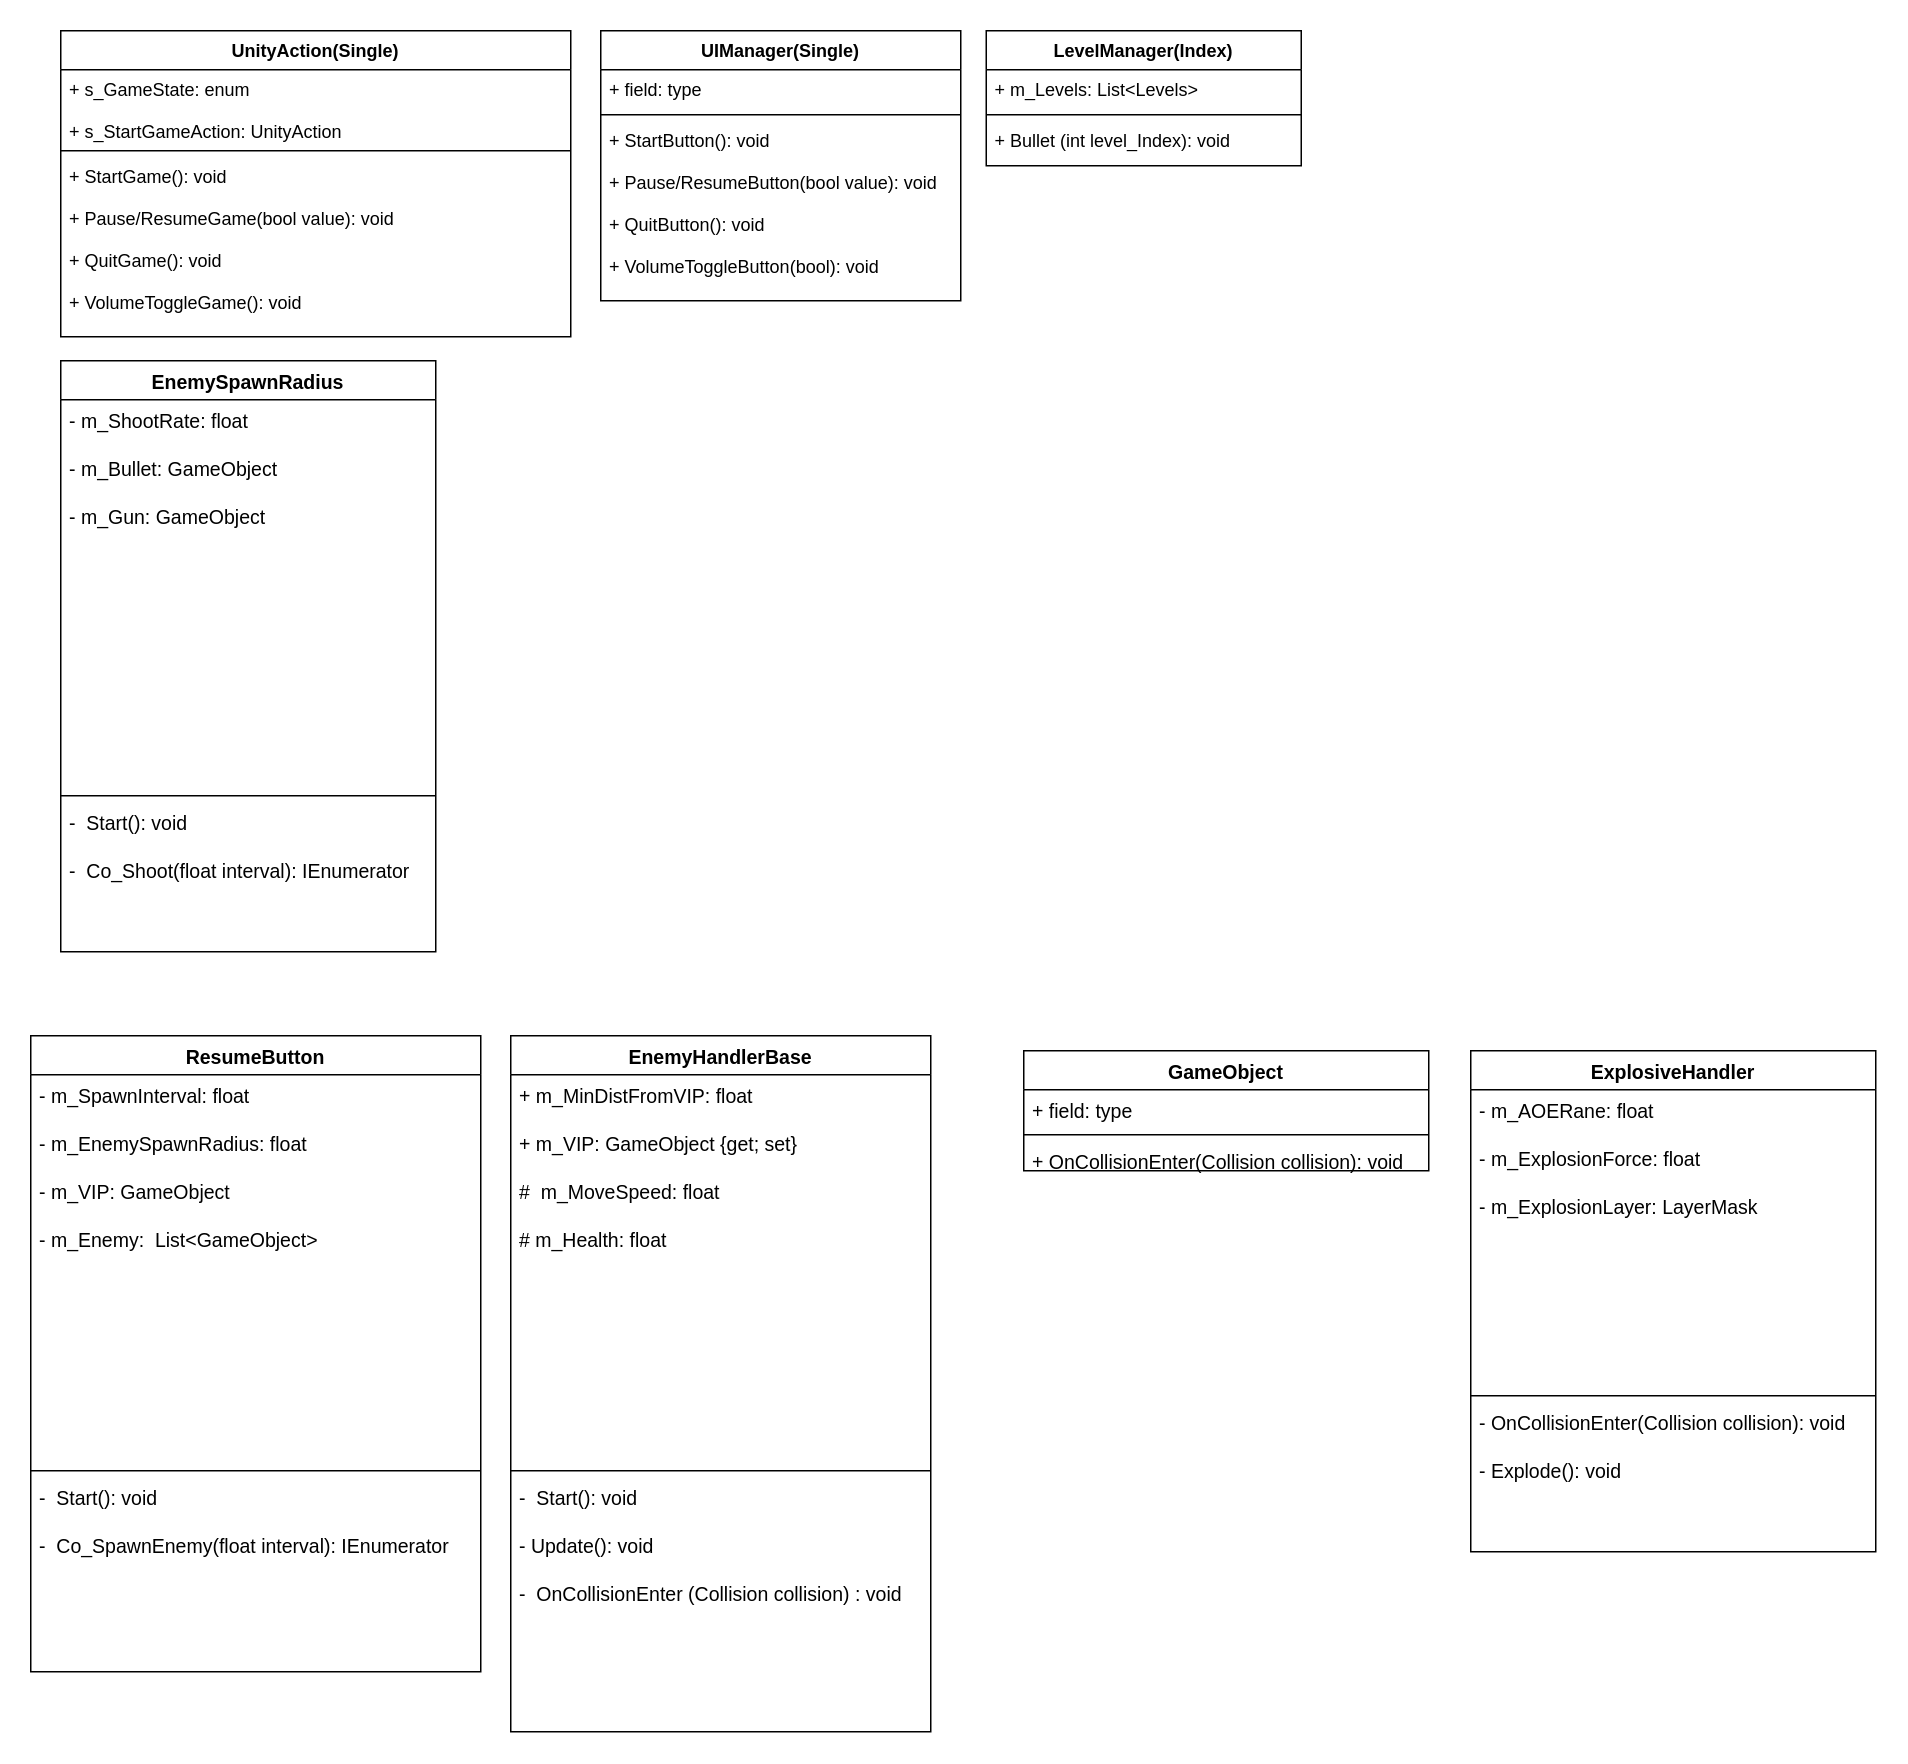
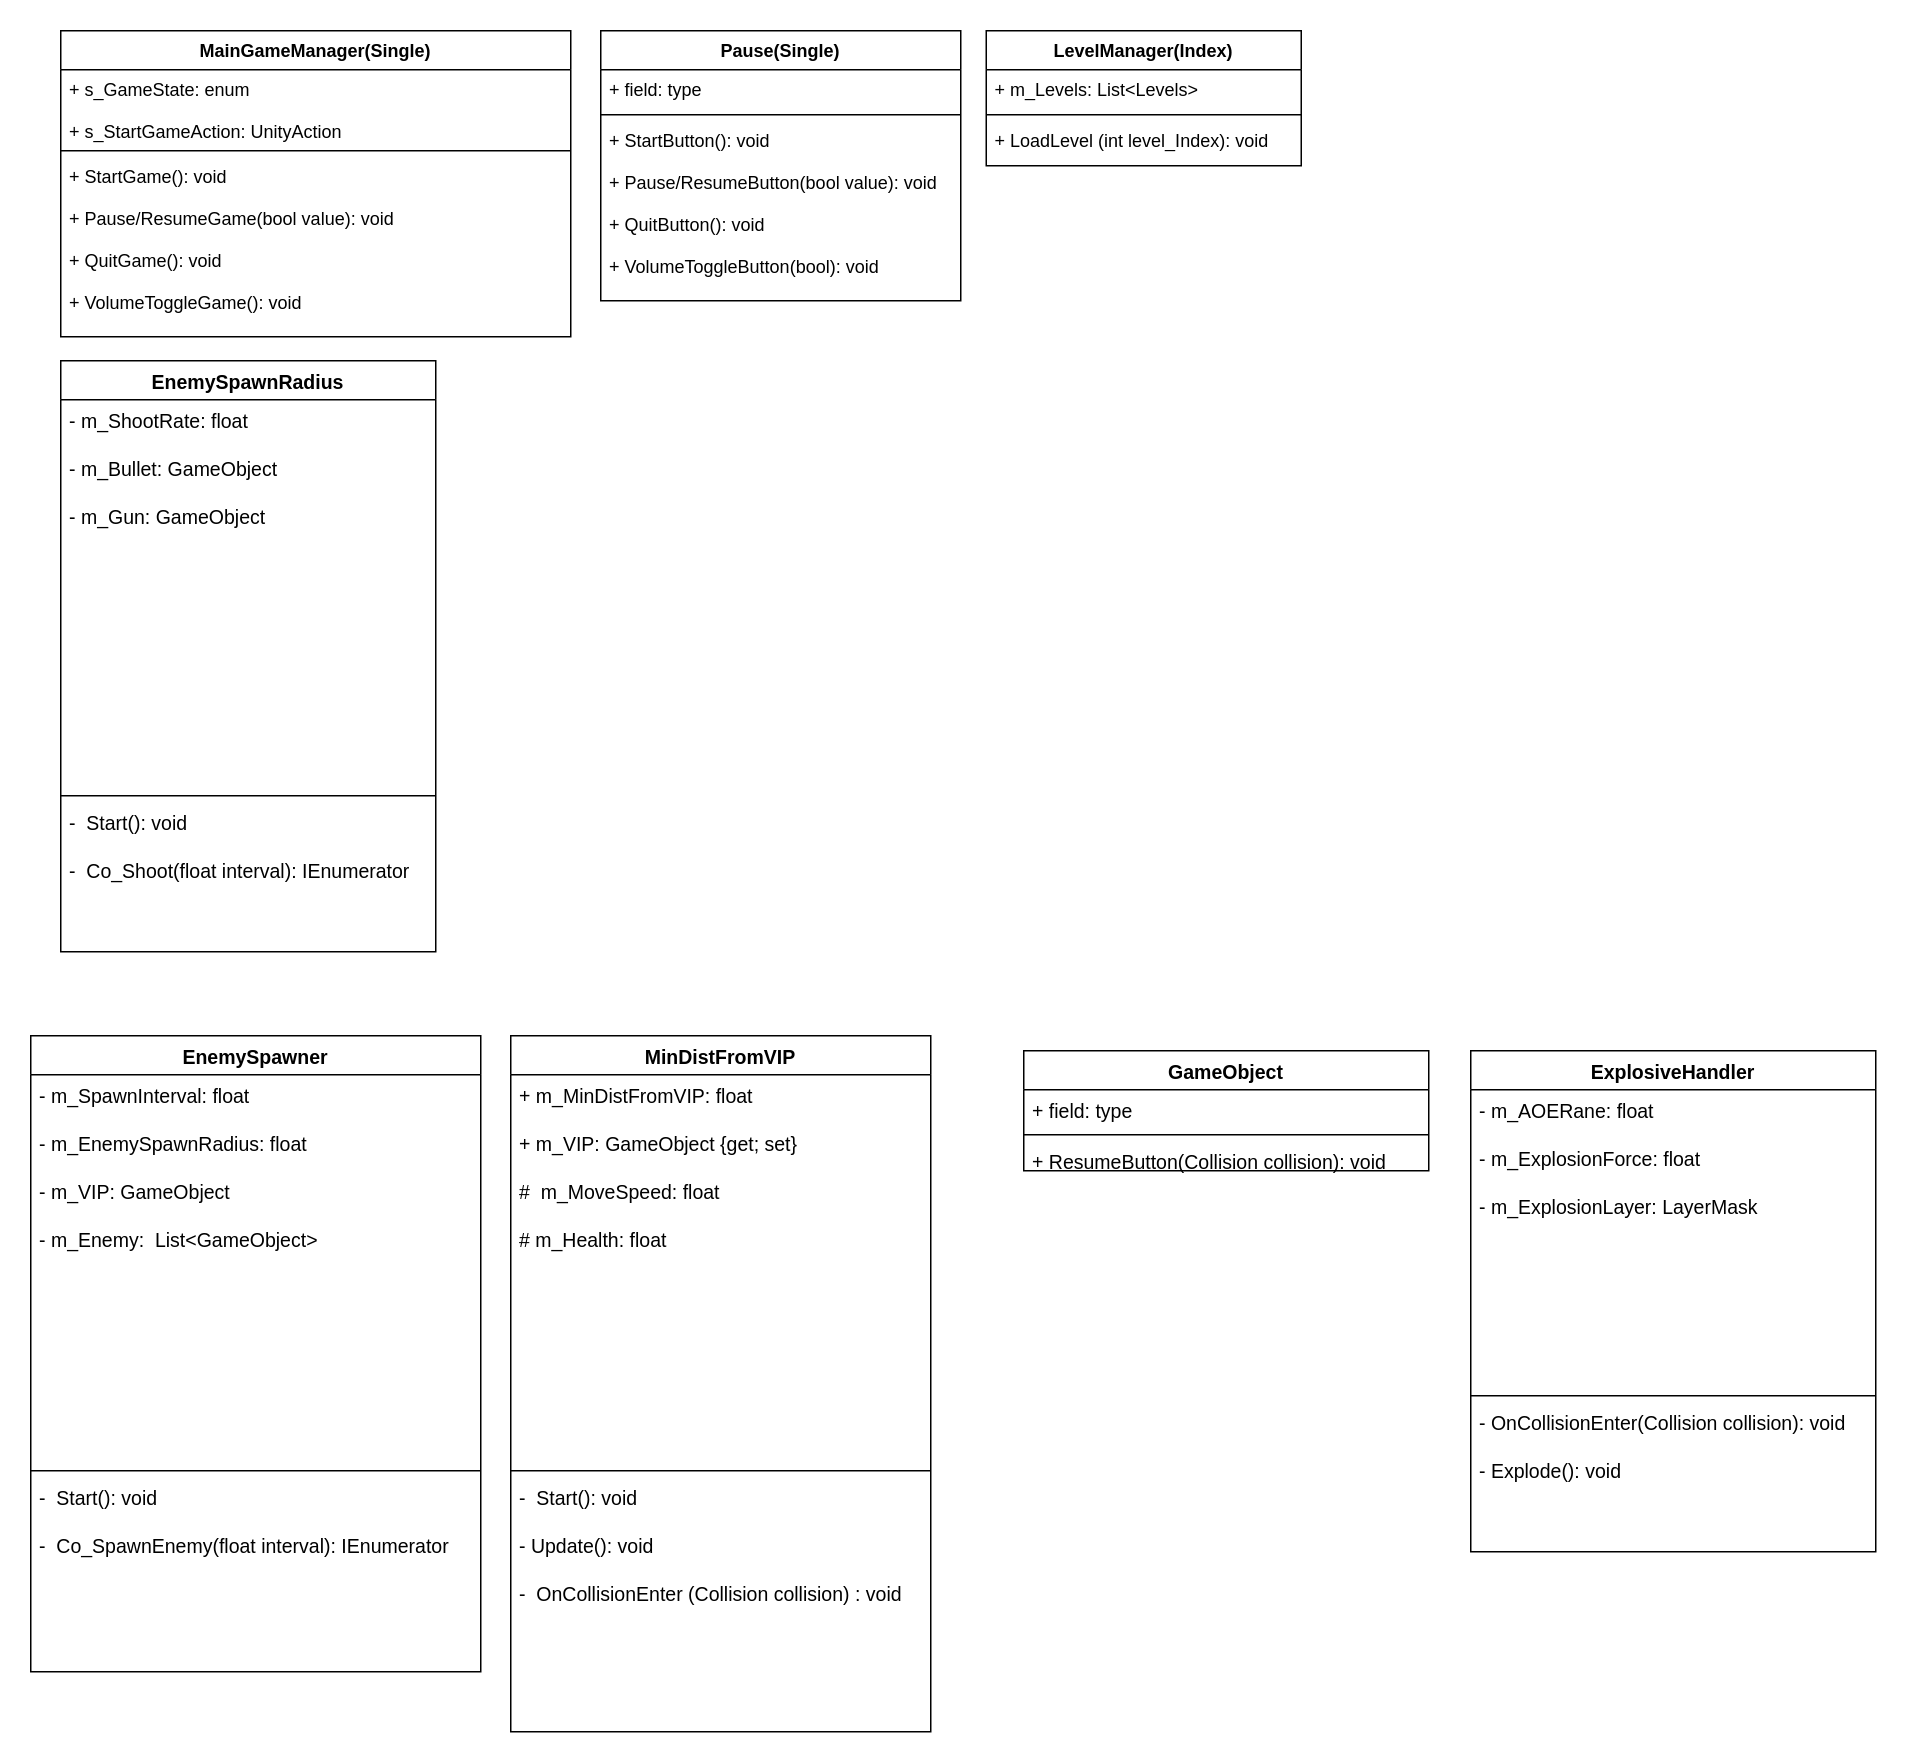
node "UnityAction(Single)": label "UnityAction(Single)" -> "MainGameManager(Single)"
node "UIManager(Single)": label "UIManager(Single)" -> "Pause(Single)"
node "+ Bullet (int level_Index): void": label "+ Bullet (int level_Index): void" -> "+ LoadLevel (int level_Index): void"
node "ResumeButton": label "ResumeButton" -> "EnemySpawner"
node "EnemyHandlerBase": label "EnemyHandlerBase" -> "MinDistFromVIP"
node "+ OnCollisionEnter(Collision collision): void": label "+ OnCollisionEnter(Collision collision): void" -> "+ ResumeButton(Collision collision): void"
